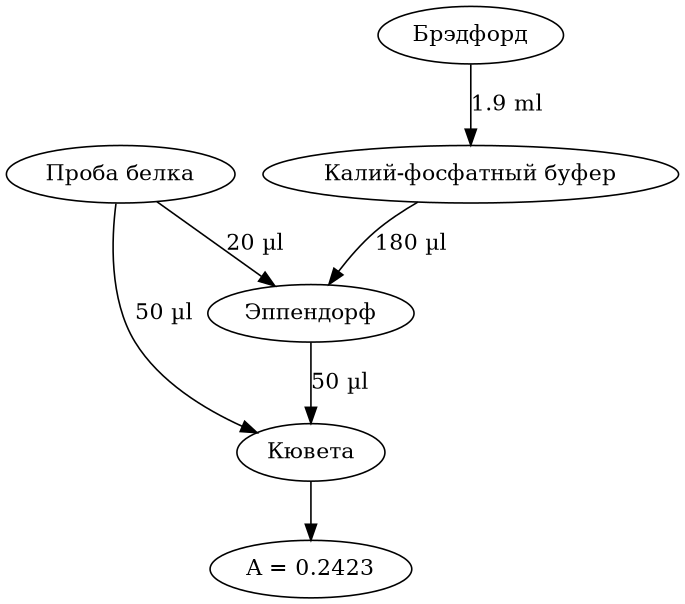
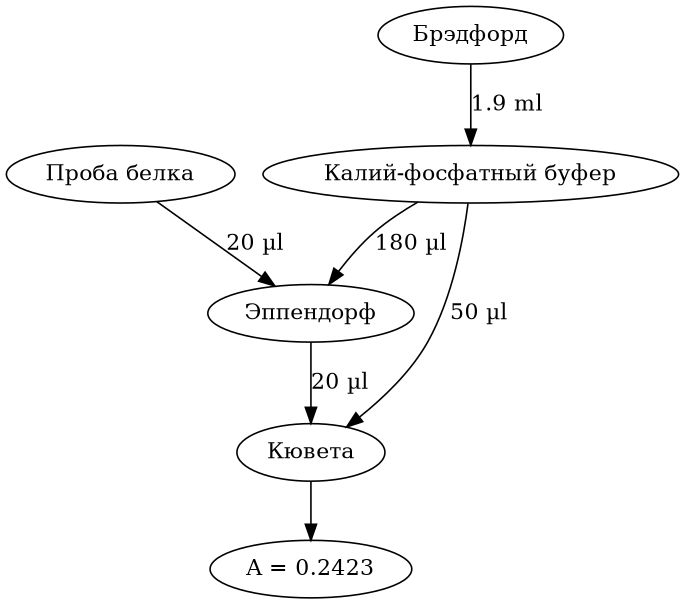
edge "Проба белка" -> "Кювета": now "Калий-фосфатный буфер" -> "Кювета"
edge "Эппендорф" -> "Кювета": label "50 µl" -> "20 µl"
